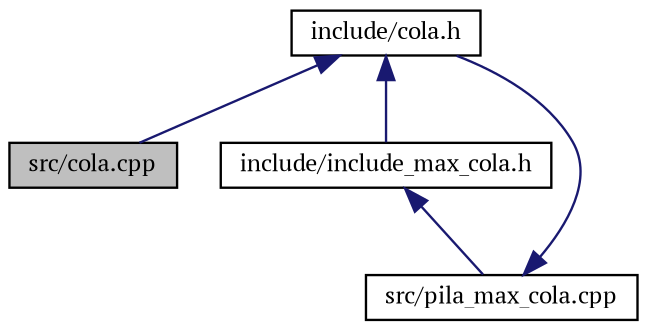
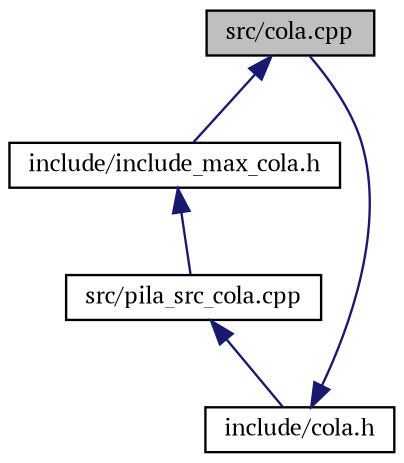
edge "include/include_max_cola.h" -> "include/cola.h": now "include/include_max_cola.h" -> "src/cola.cpp"
node "src/pila_max_cola.cpp": label "src/pila_max_cola.cpp" -> "src/pila_src_cola.cpp"
